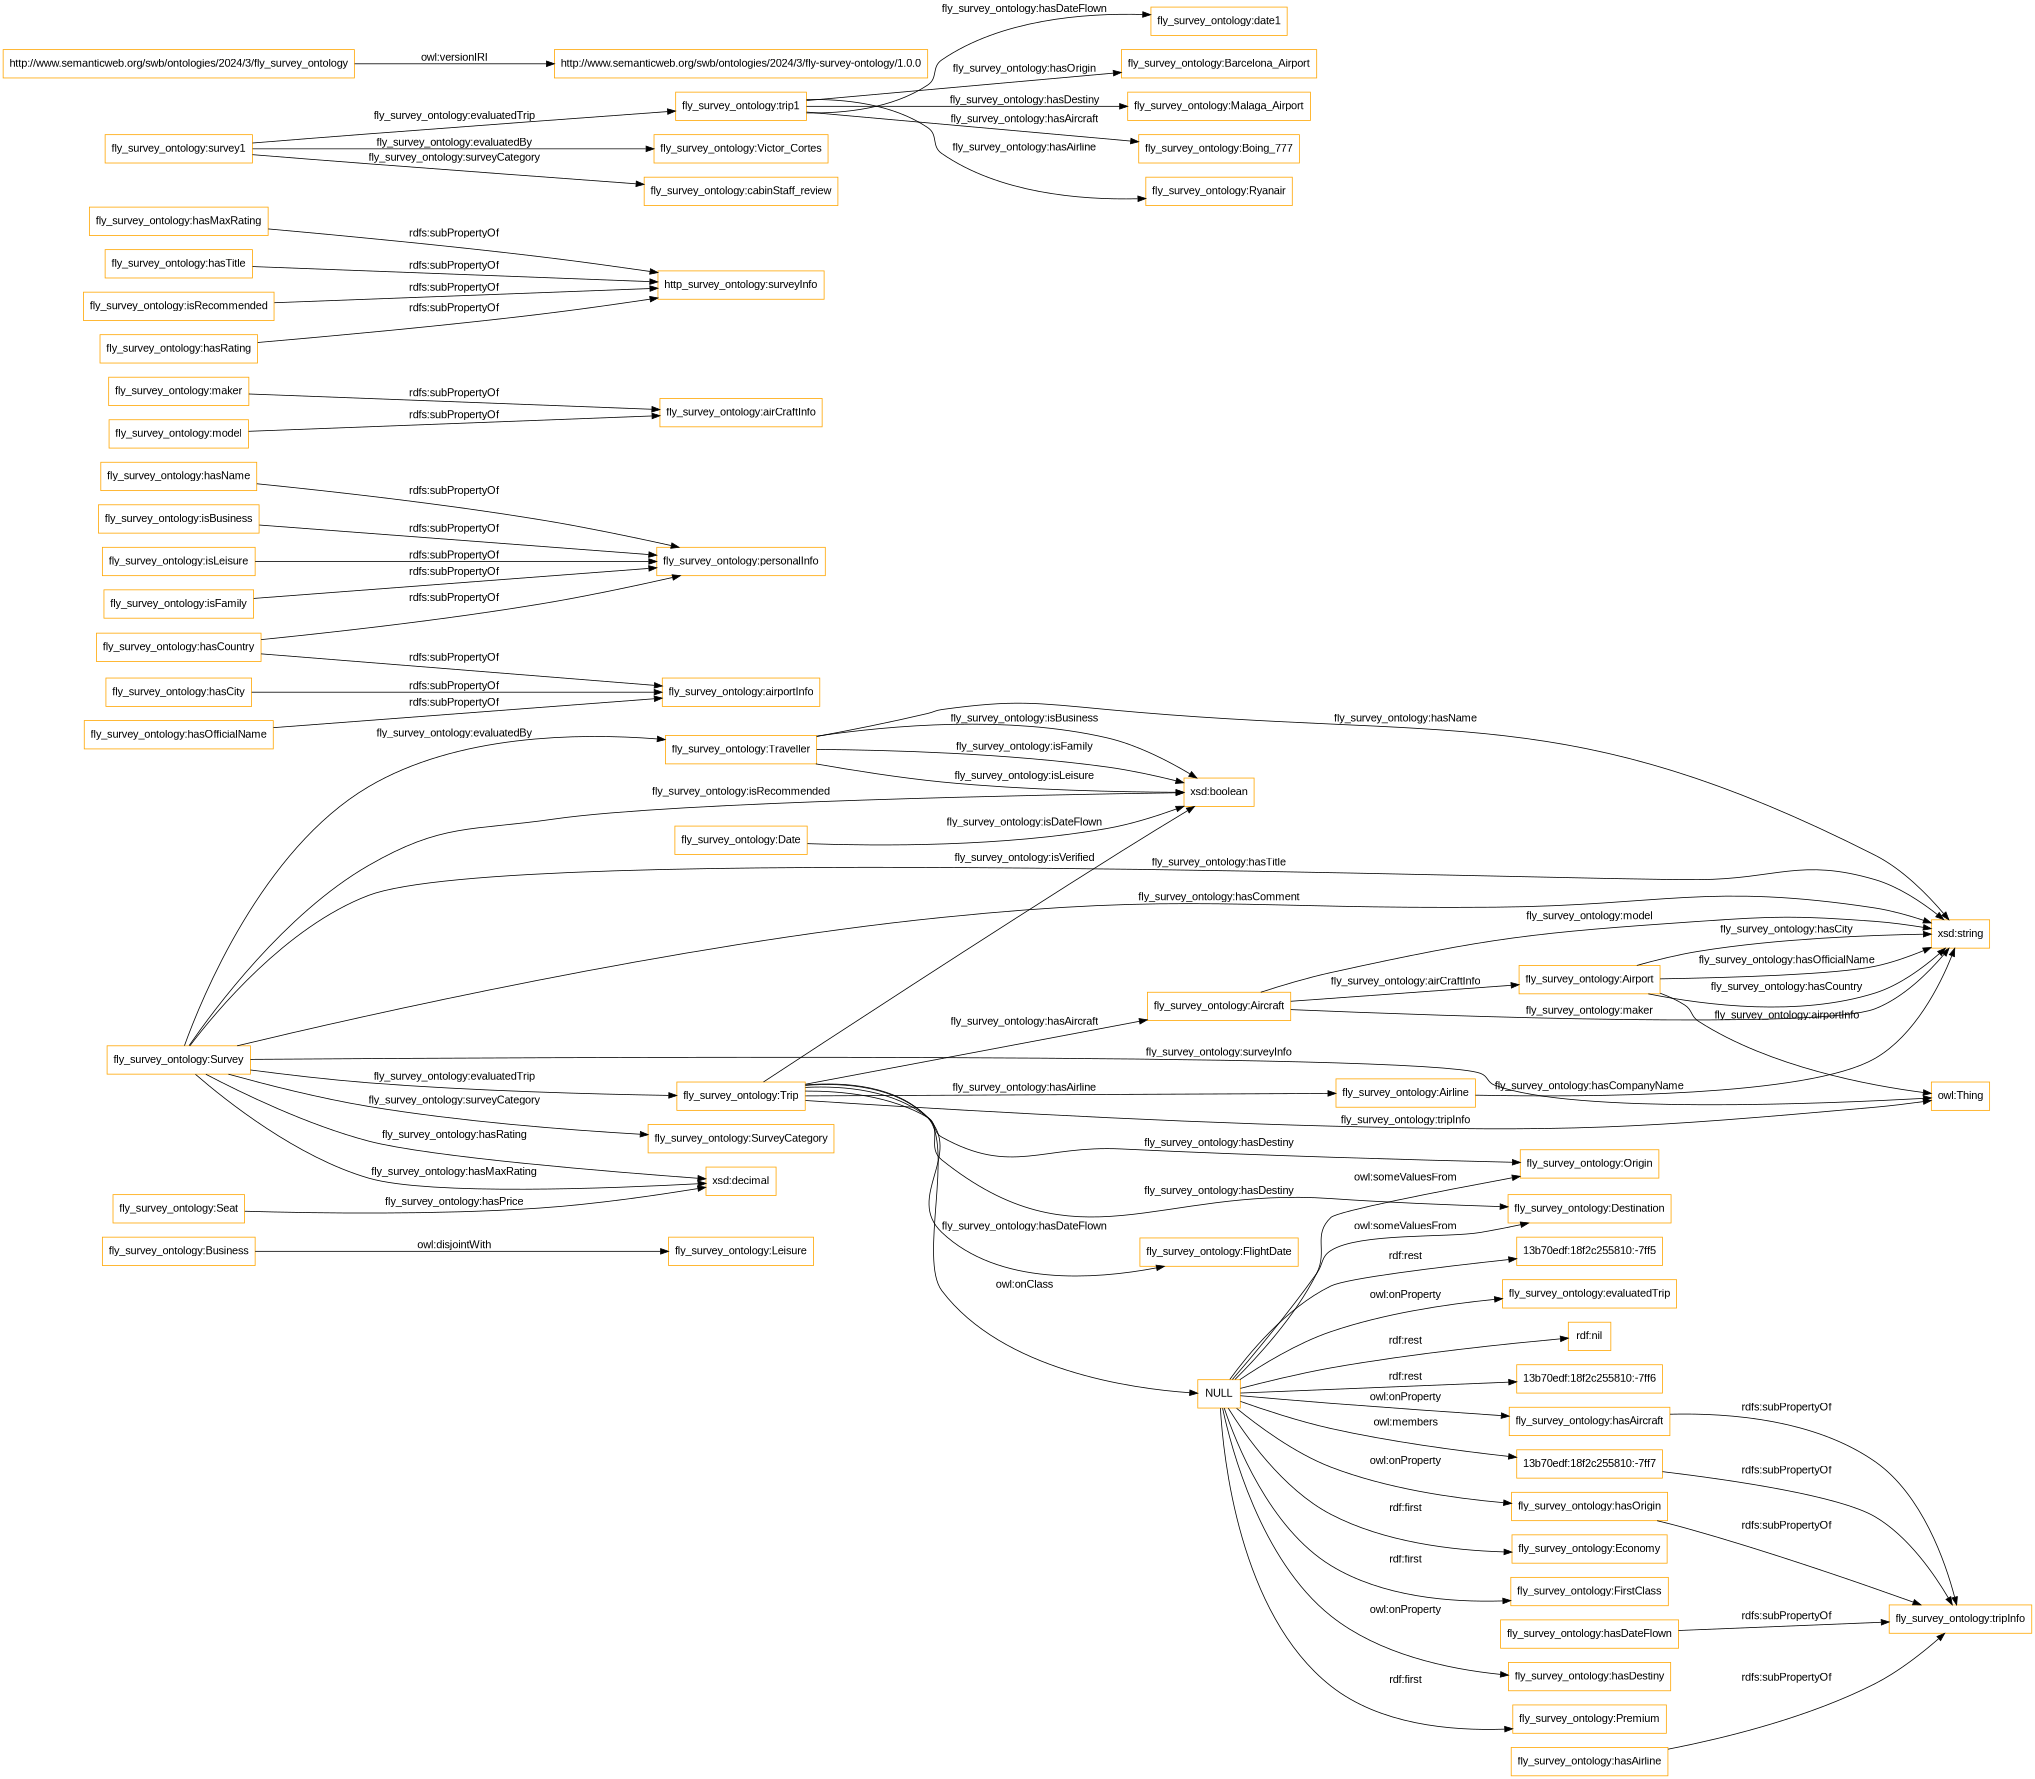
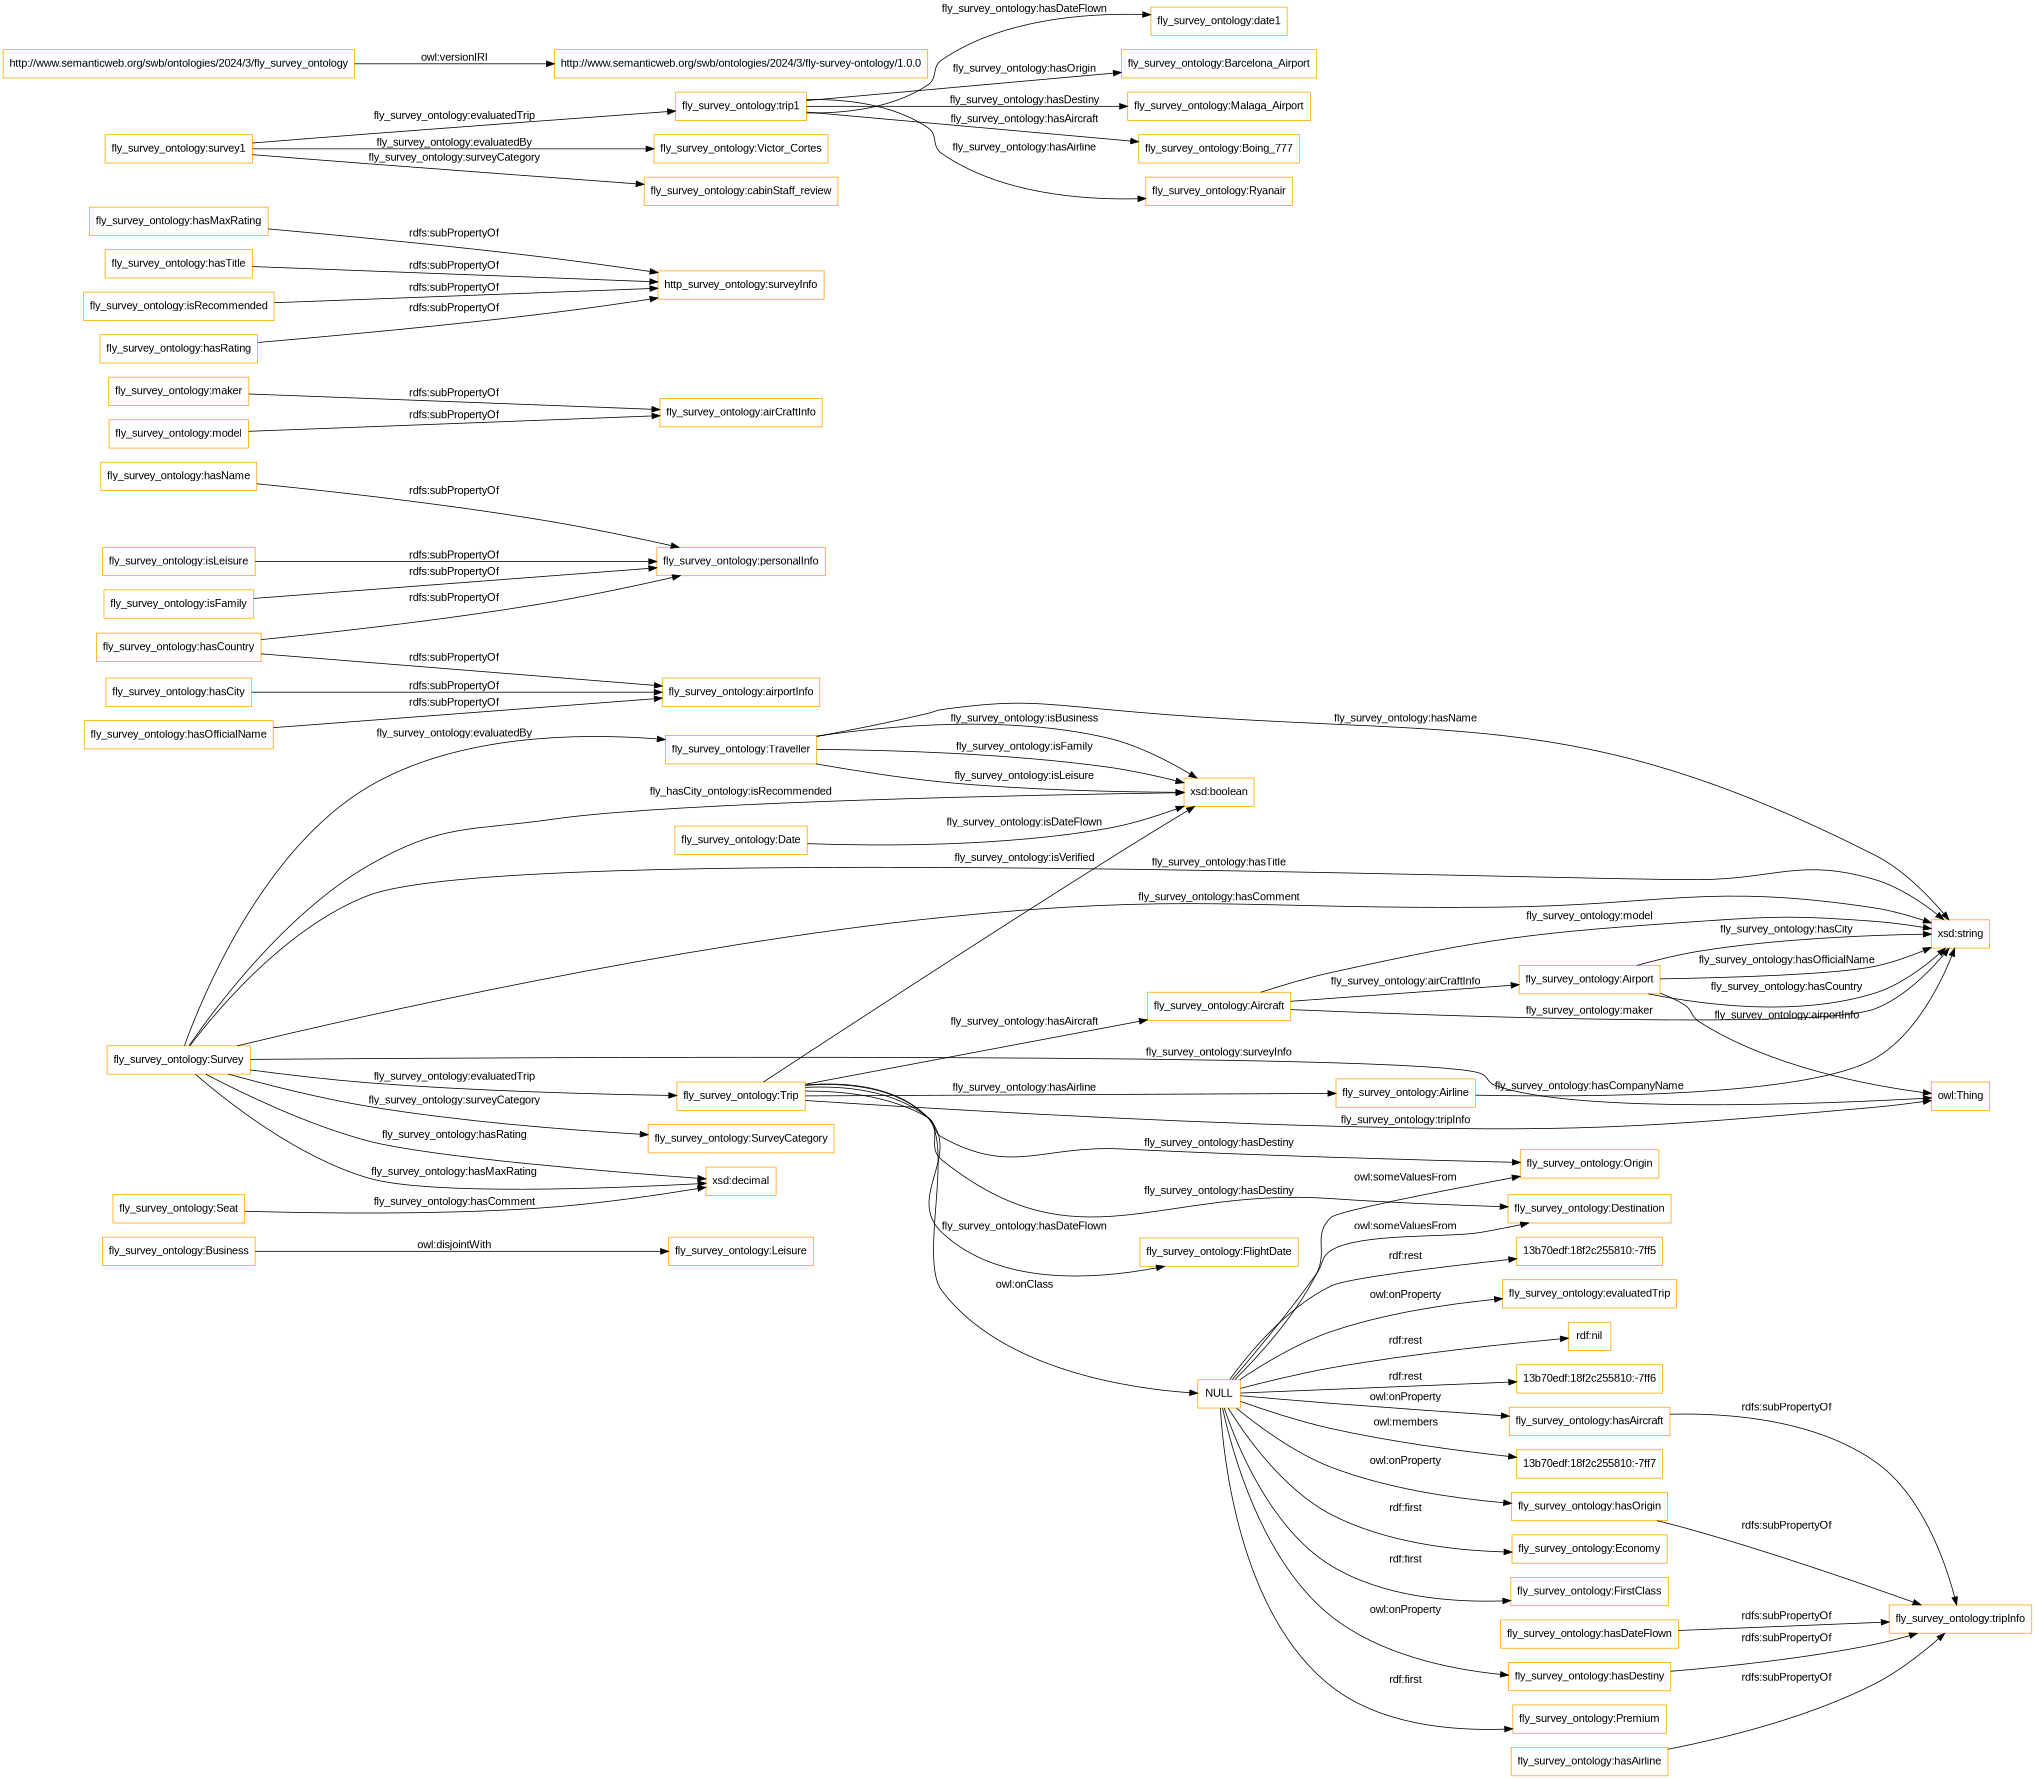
node "fly_survey_ontology:isBusiness": removed
edge "fly_survey_ontology:Survey" -> "xsd:boolean": label "fly_survey_ontology:isRecommended" -> "fly_hasCity_ontology:isRecommended"
edge "fly_survey_ontology:Seat" -> "xsd:decimal": label "fly_survey_ontology:hasPrice" -> "fly_survey_ontology:hasComment"
edge "13b70edf:18f2c255810:-7ff7" -> "fly_survey_ontology:tripInfo": now "fly_survey_ontology:hasDestiny" -> "fly_survey_ontology:tripInfo"
